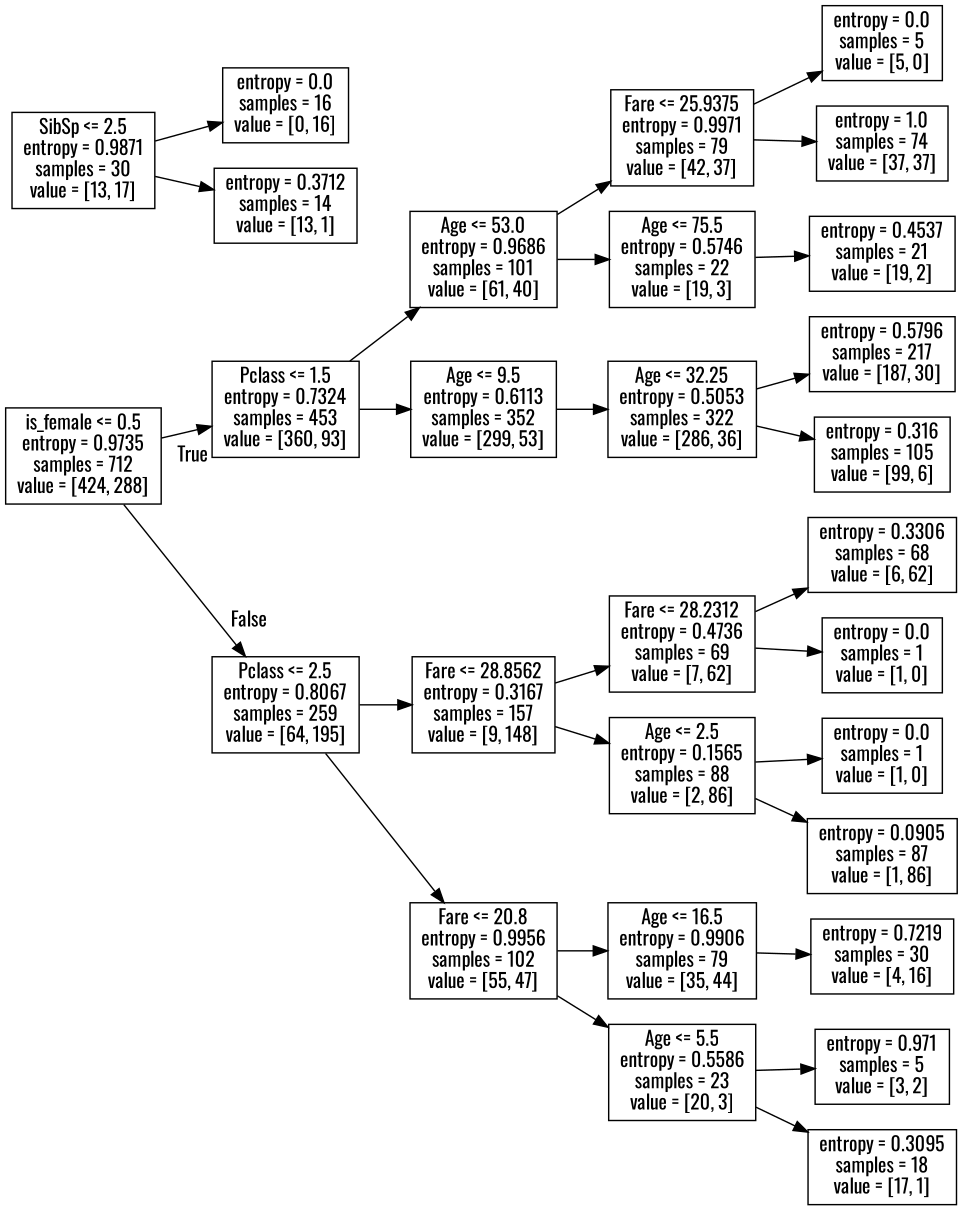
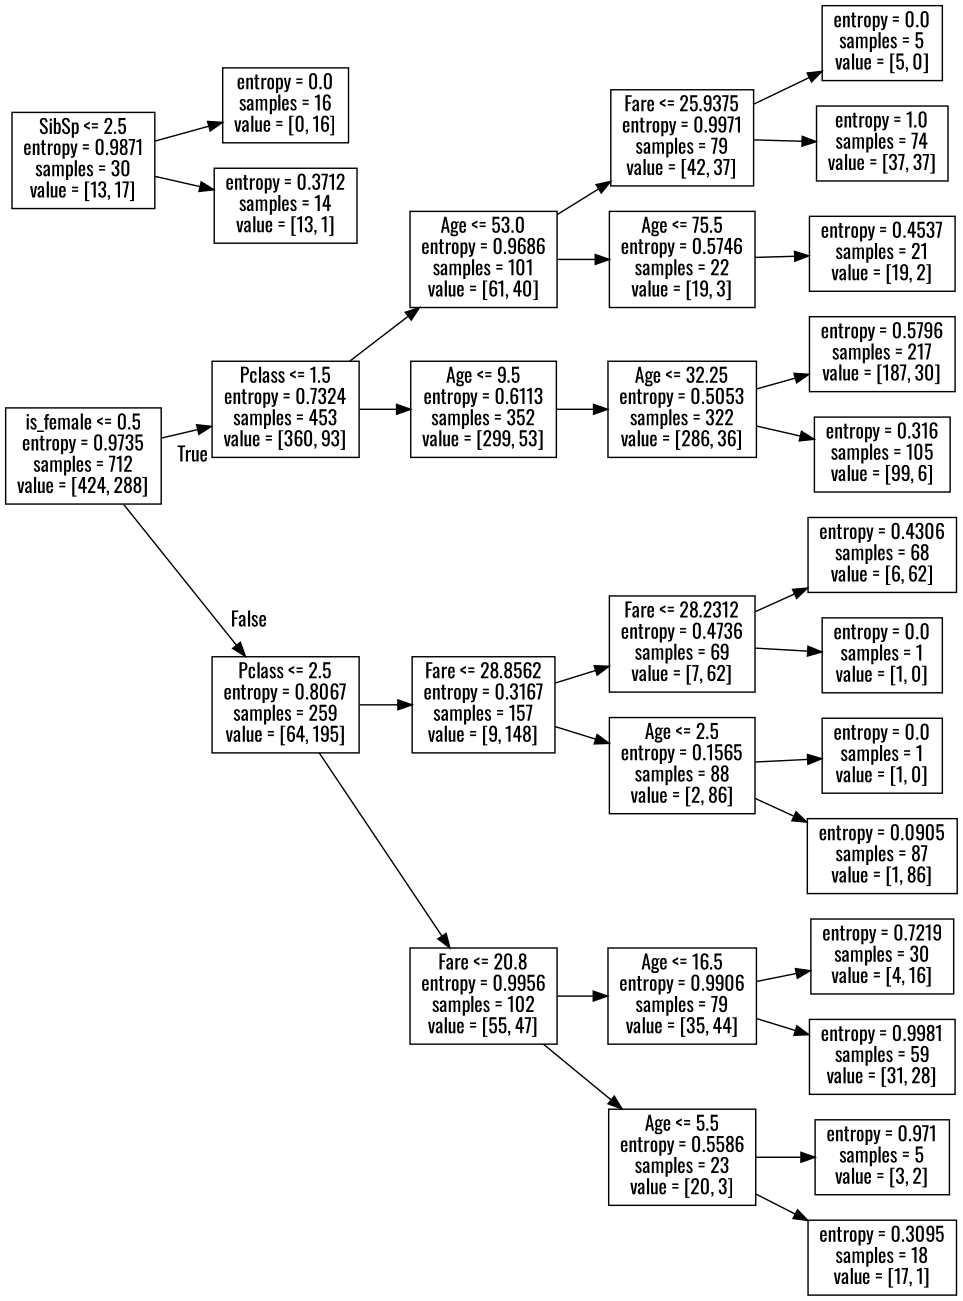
node "entropy = 0.3306 samples = 68 value = [6, 62]": label "entropy = 0.3306 samples = 68 value = [6, 62]" -> "entropy = 0.4306 samples = 68 value = [6, 62]"
node "entropy = 0.9981 samples = 59 value = [31, 28]": added
